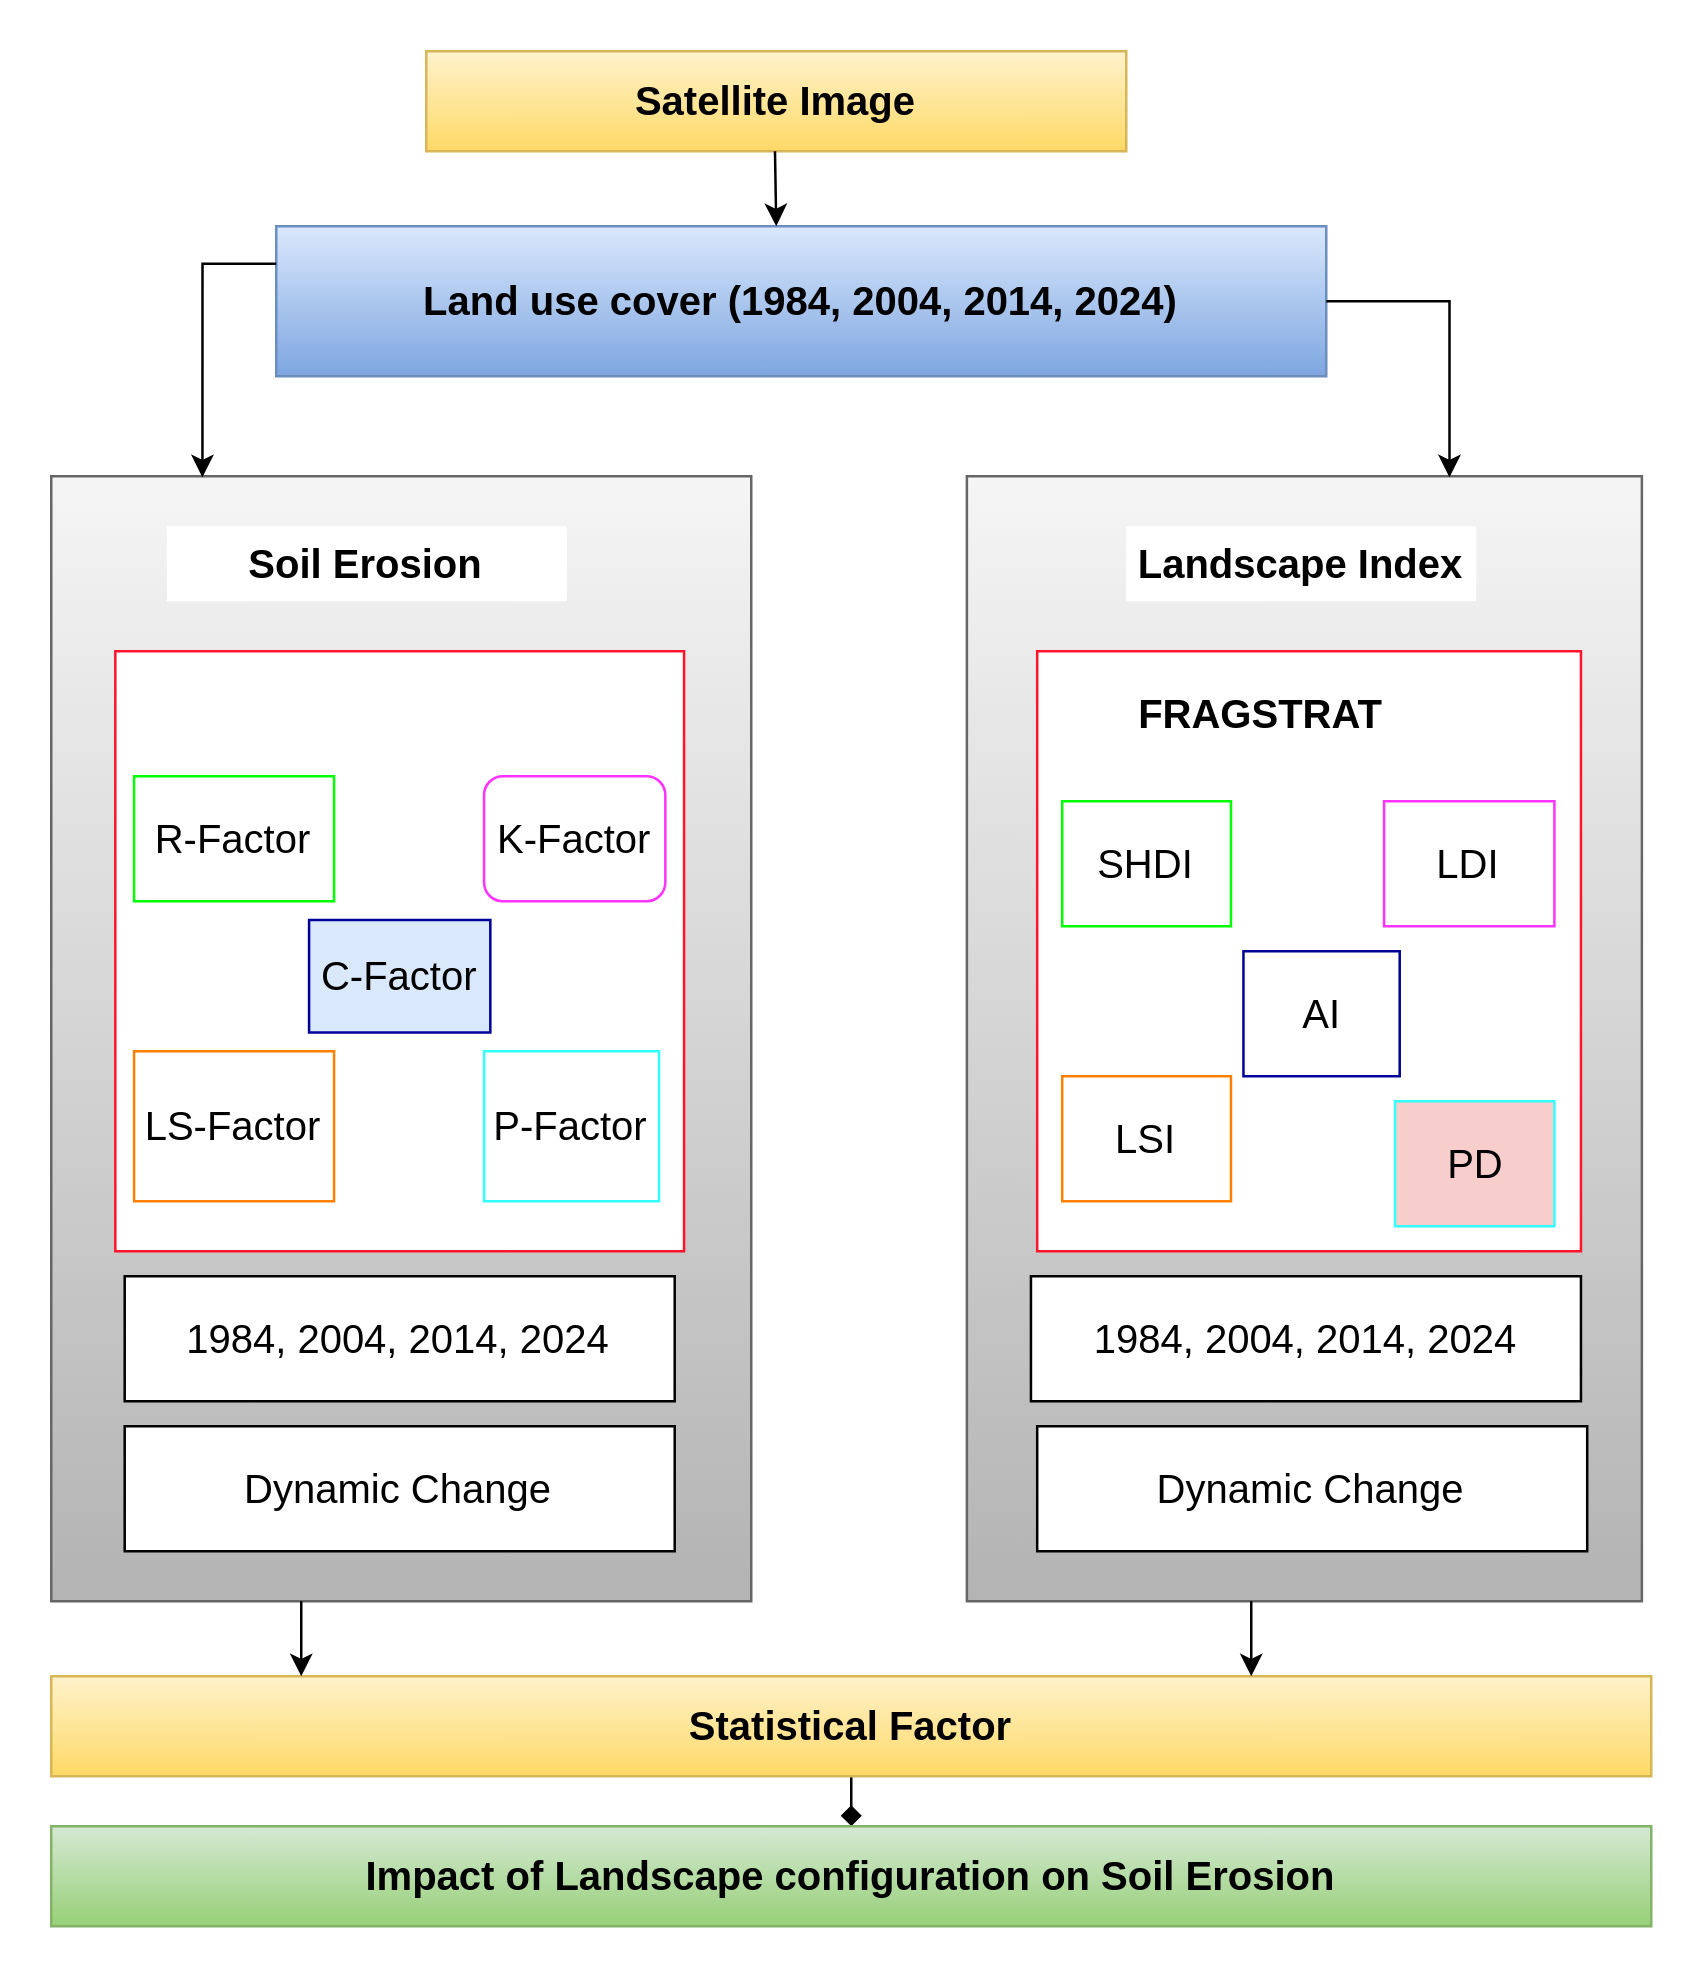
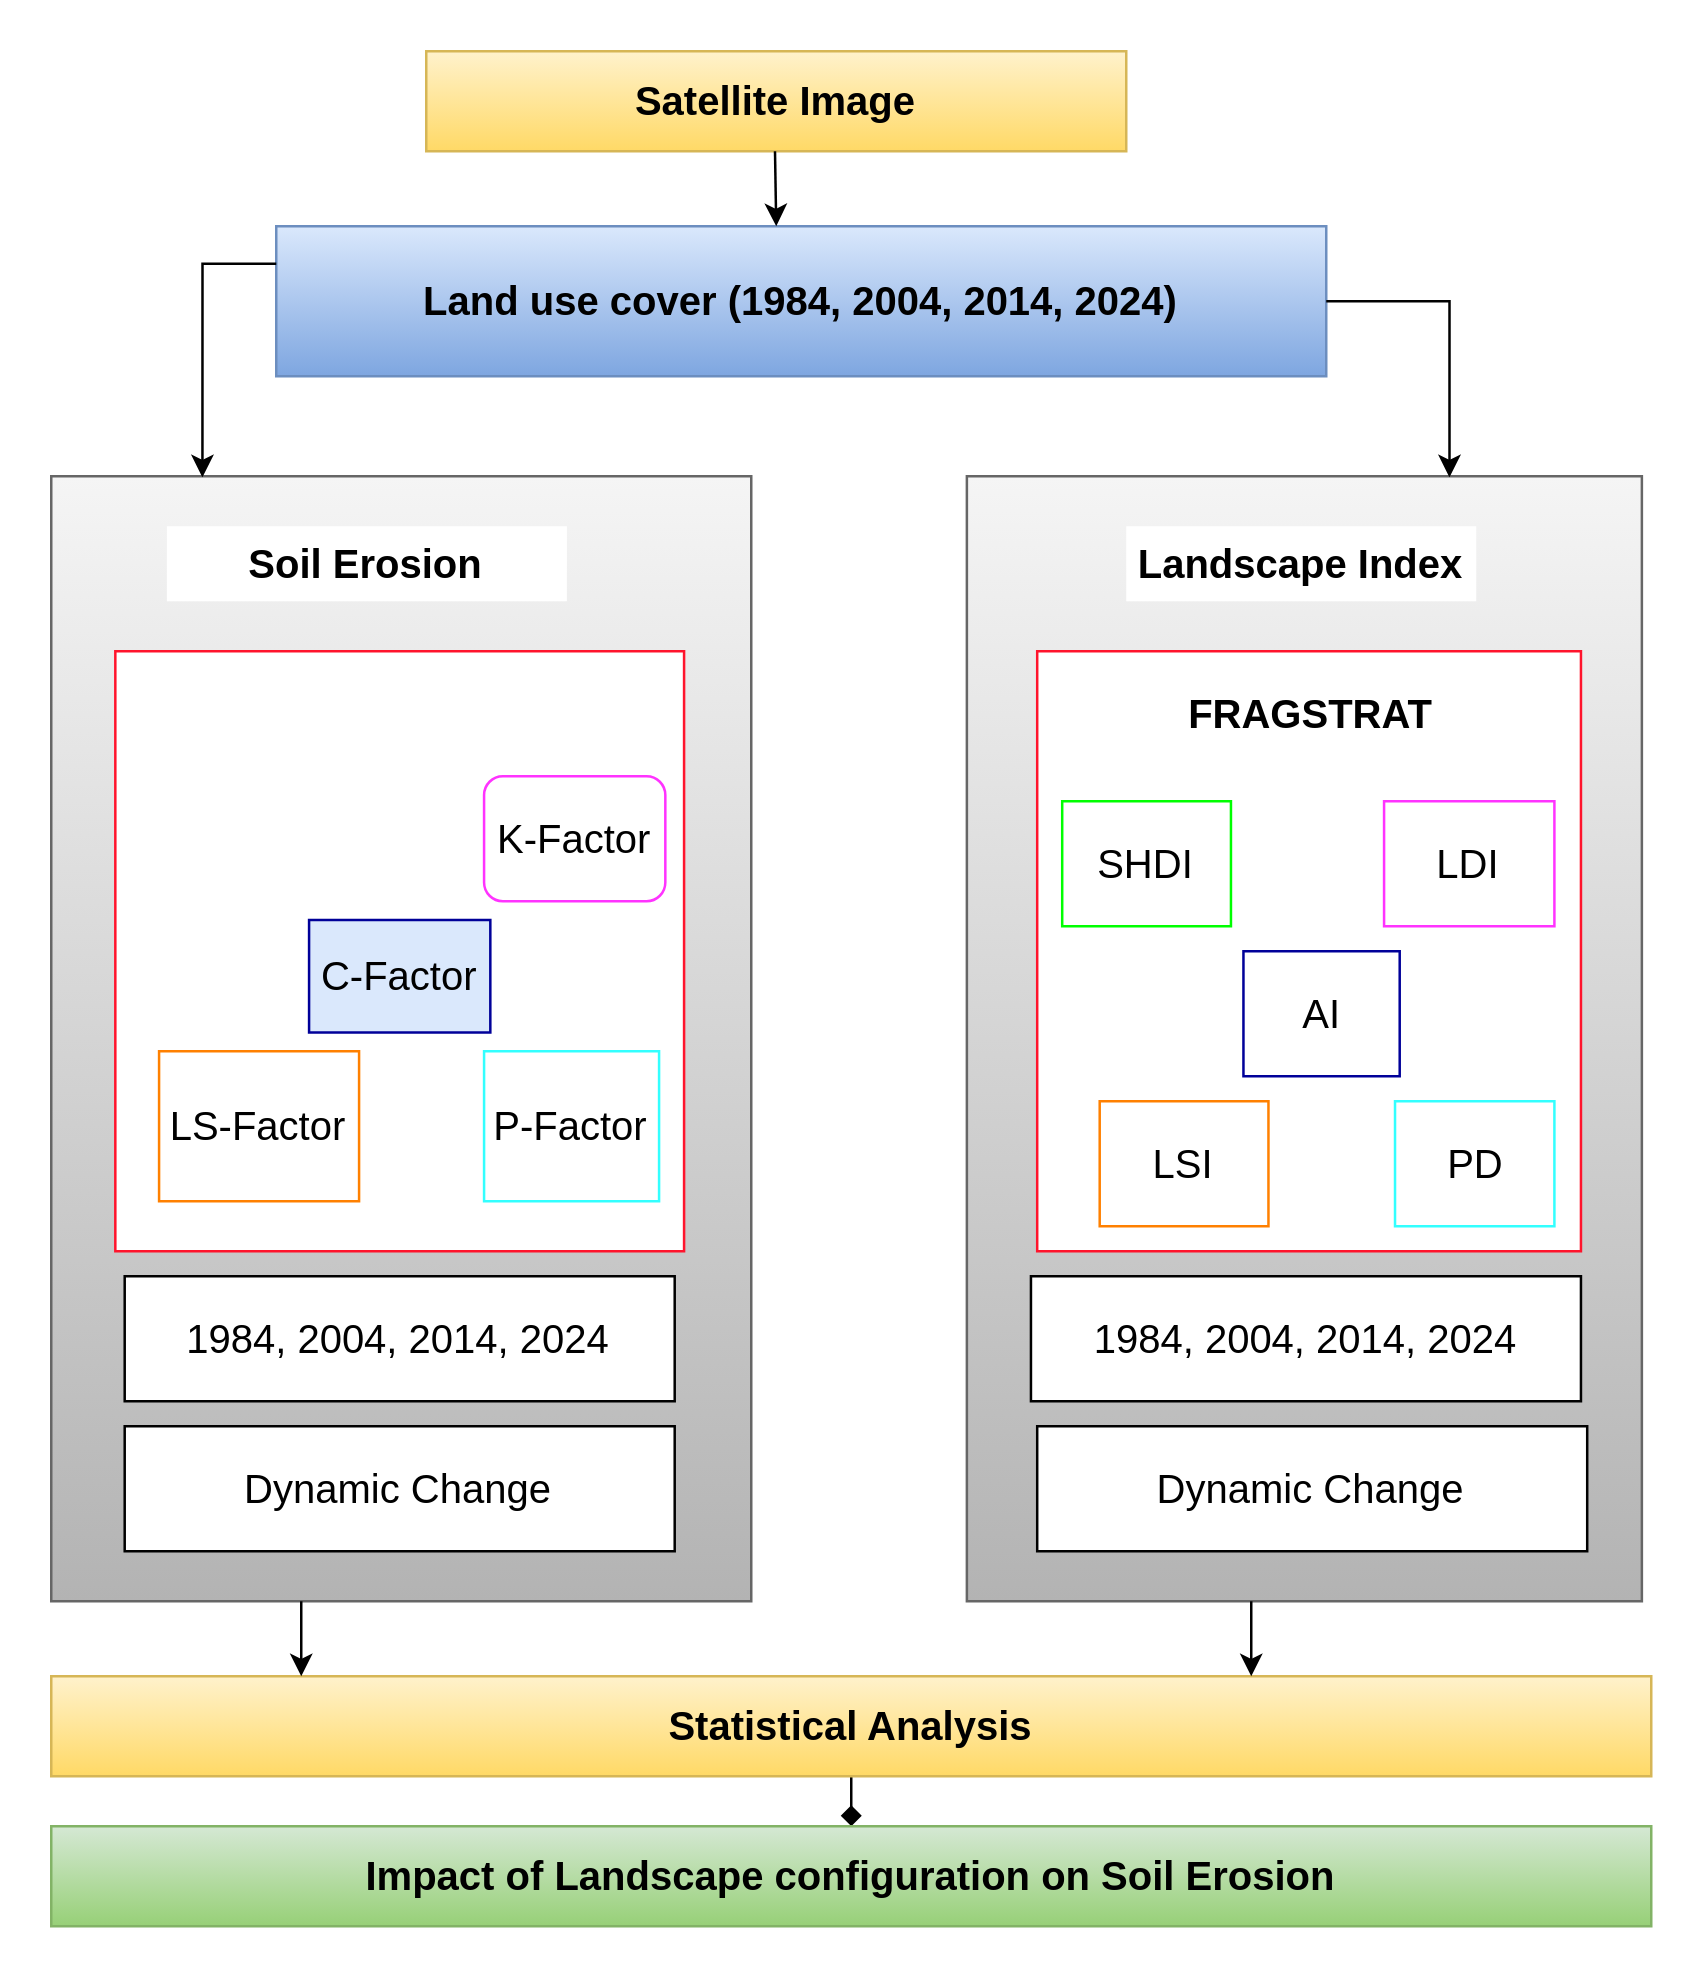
node "FRAGSTRAT": moved (1262, 714) -> (1312, 714)
node "R-Factor": removed
node "LS-Factor": moved (234, 1126) -> (259, 1126)
node "LSI": moved (1147, 1139) -> (1184, 1164)
node "PD": fillcolor #f8cecc -> #ffffff
node "Statistical Factor": label "Statistical Factor" -> "Statistical Analysis"
